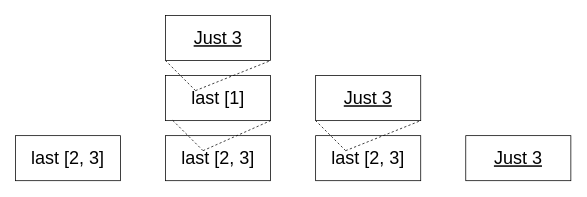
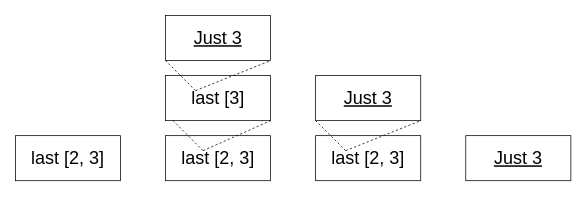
node "last [1]": label "last [1]" -> "last [3]"
